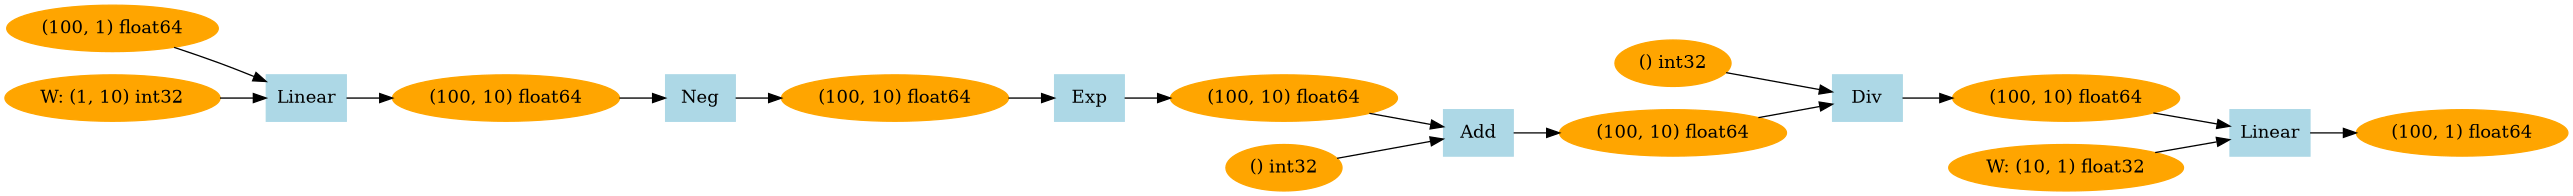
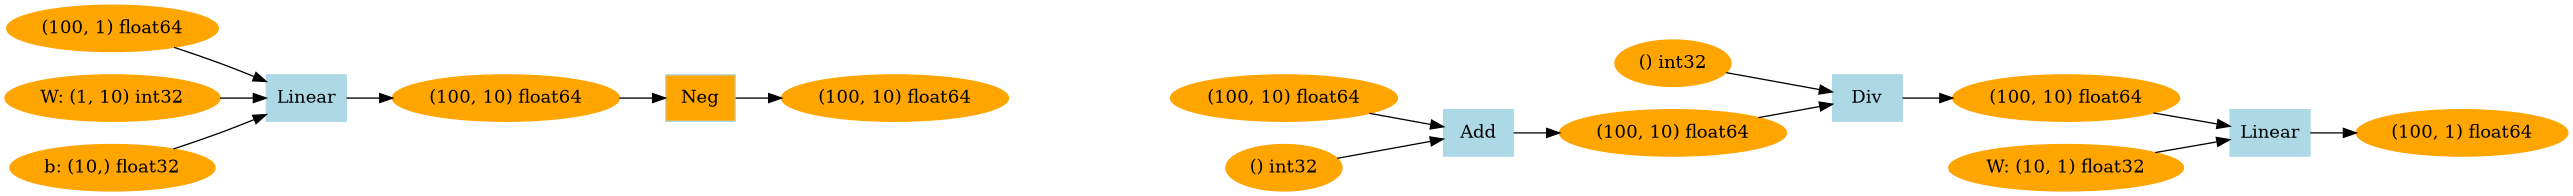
node "Neg": fillcolor lightblue -> orange
node "Exp": removed
node "b: (10,) float32": added
